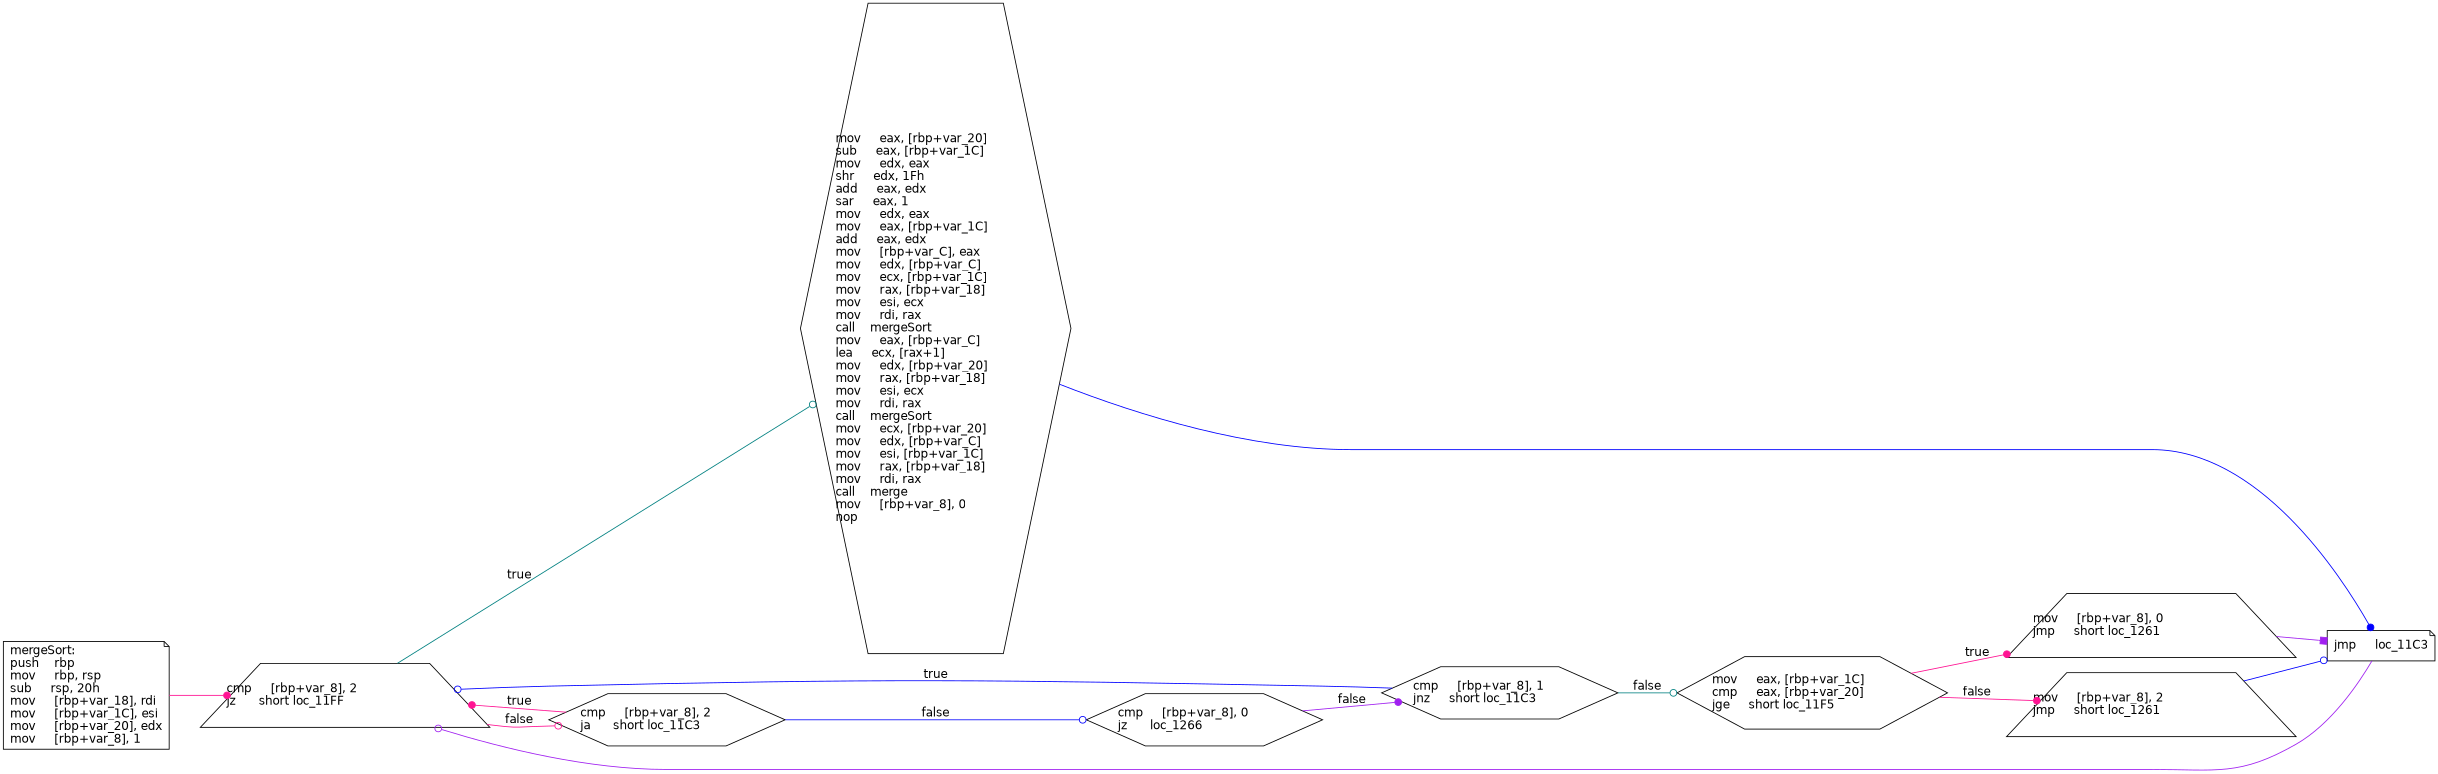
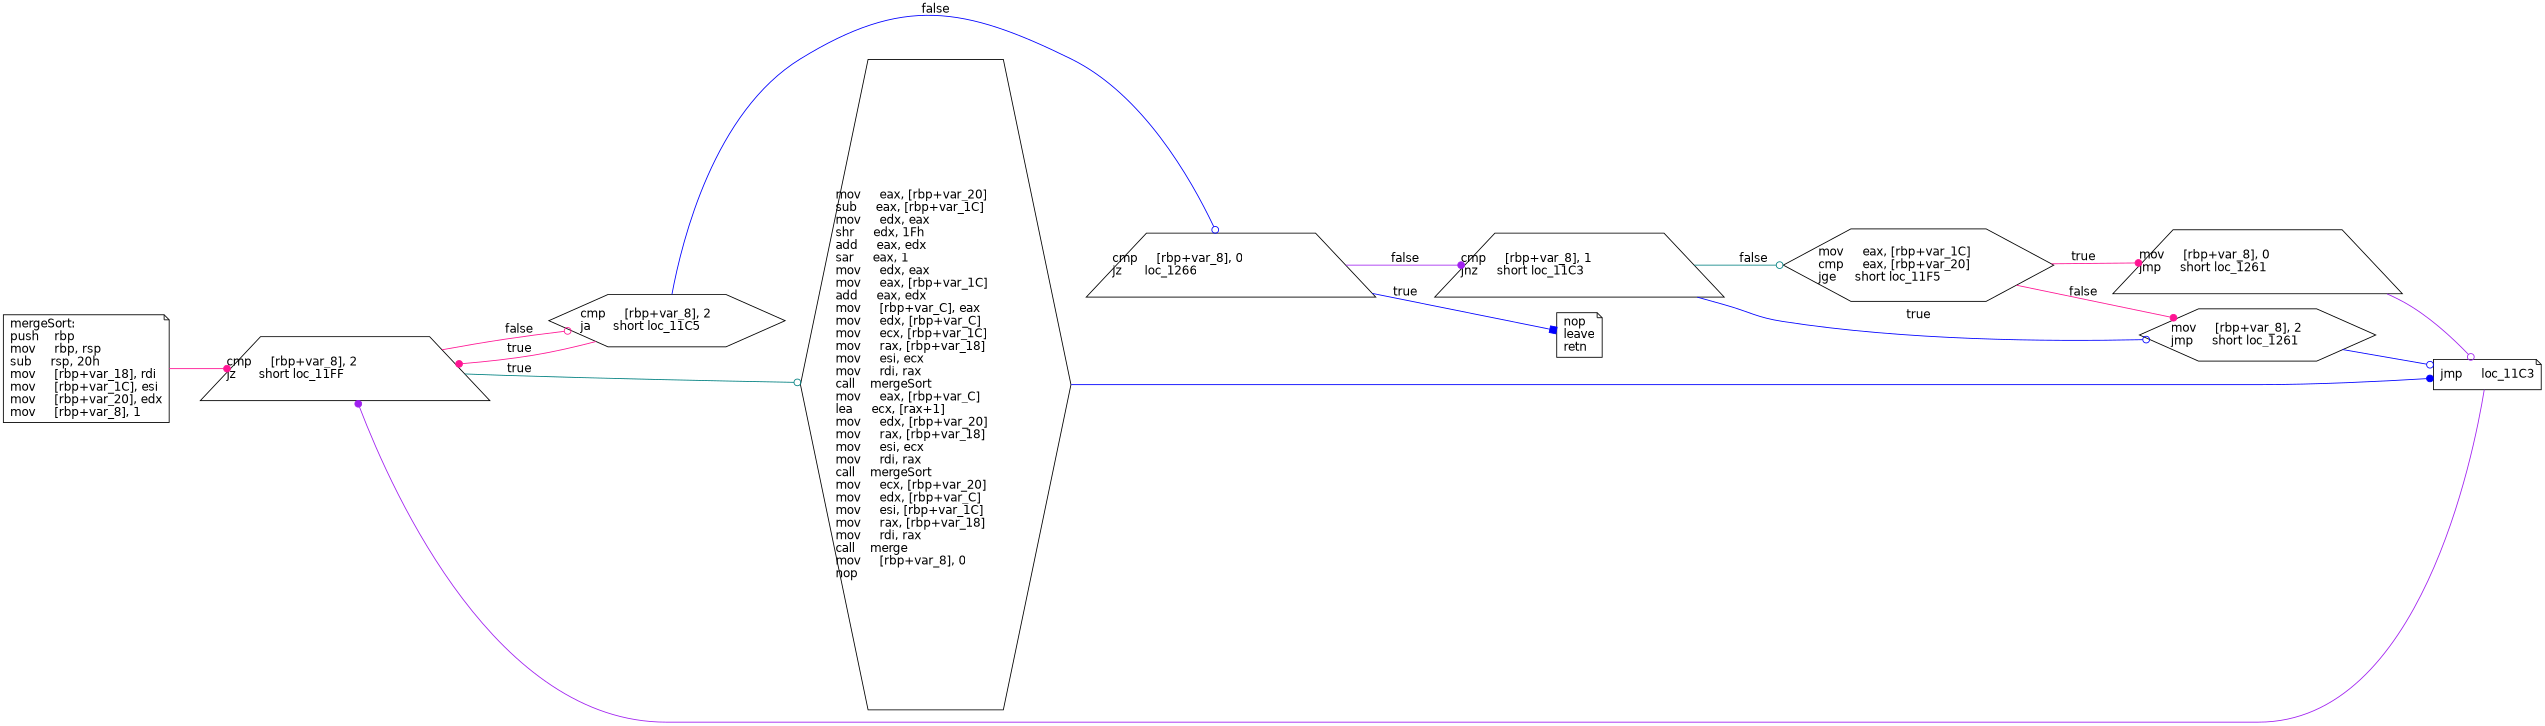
node "nop leave retn": added
edge "mov     [rbp+var_8], 0 jmp     short loc_1261" -> "jmp     loc_11C3": arrowhead box -> odot
edge "cmp     [rbp+var_8], 1 jnz     short loc_11C3" -> "cmp     [rbp+var_8], 2 jz      short loc_11FF": now "cmp     [rbp+var_8], 1 jnz     short loc_11C3" -> "mov     [rbp+var_8], 2 jmp     short loc_1261"
node "cmp     [rbp+var_8], 1 jnz     short loc_11C3": shape hexagon -> trapezium
node "mov     [rbp+var_8], 2 jmp     short loc_1261": shape trapezium -> hexagon
node "cmp     [rbp+var_8], 2 ja      short loc_11C3": label "cmp     [rbp+var_8], 2 ja      short loc_11C3" -> "cmp     [rbp+var_8], 2 ja      short loc_11C5"
node "cmp     [rbp+var_8], 0 jz      loc_1266": shape hexagon -> trapezium
edge "jmp     loc_11C3" -> "cmp     [rbp+var_8], 2 jz      short loc_11FF": arrowhead odot -> dot
